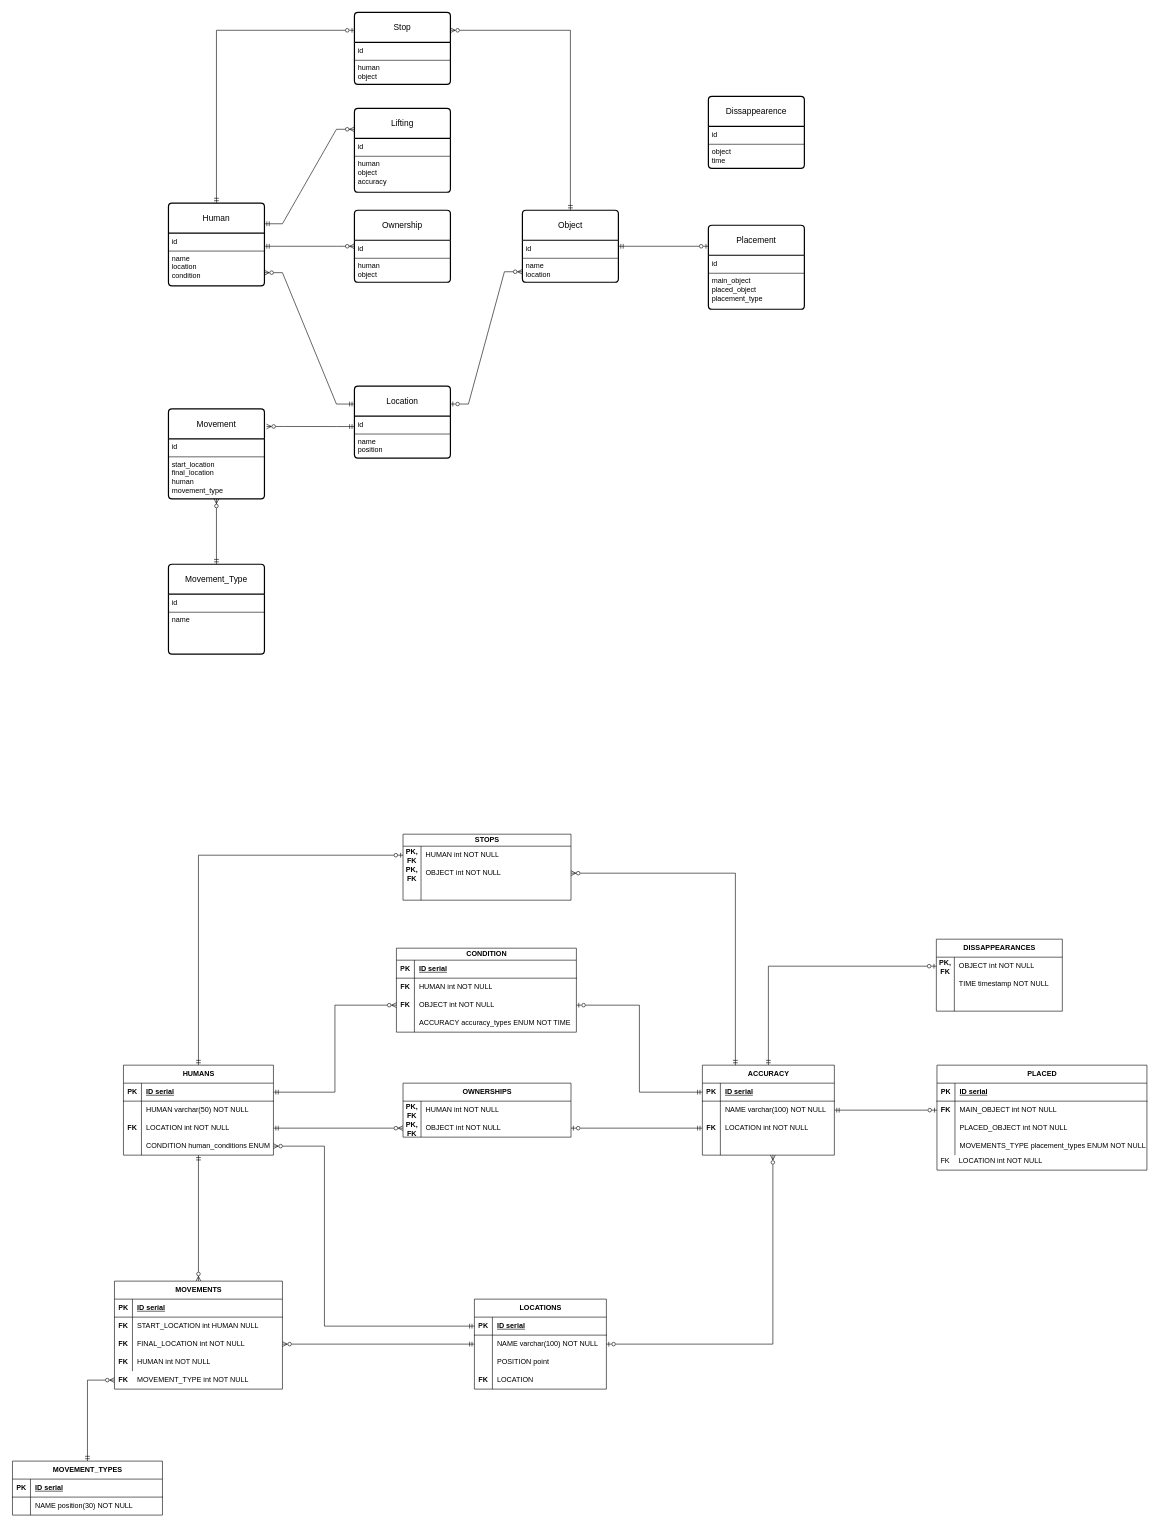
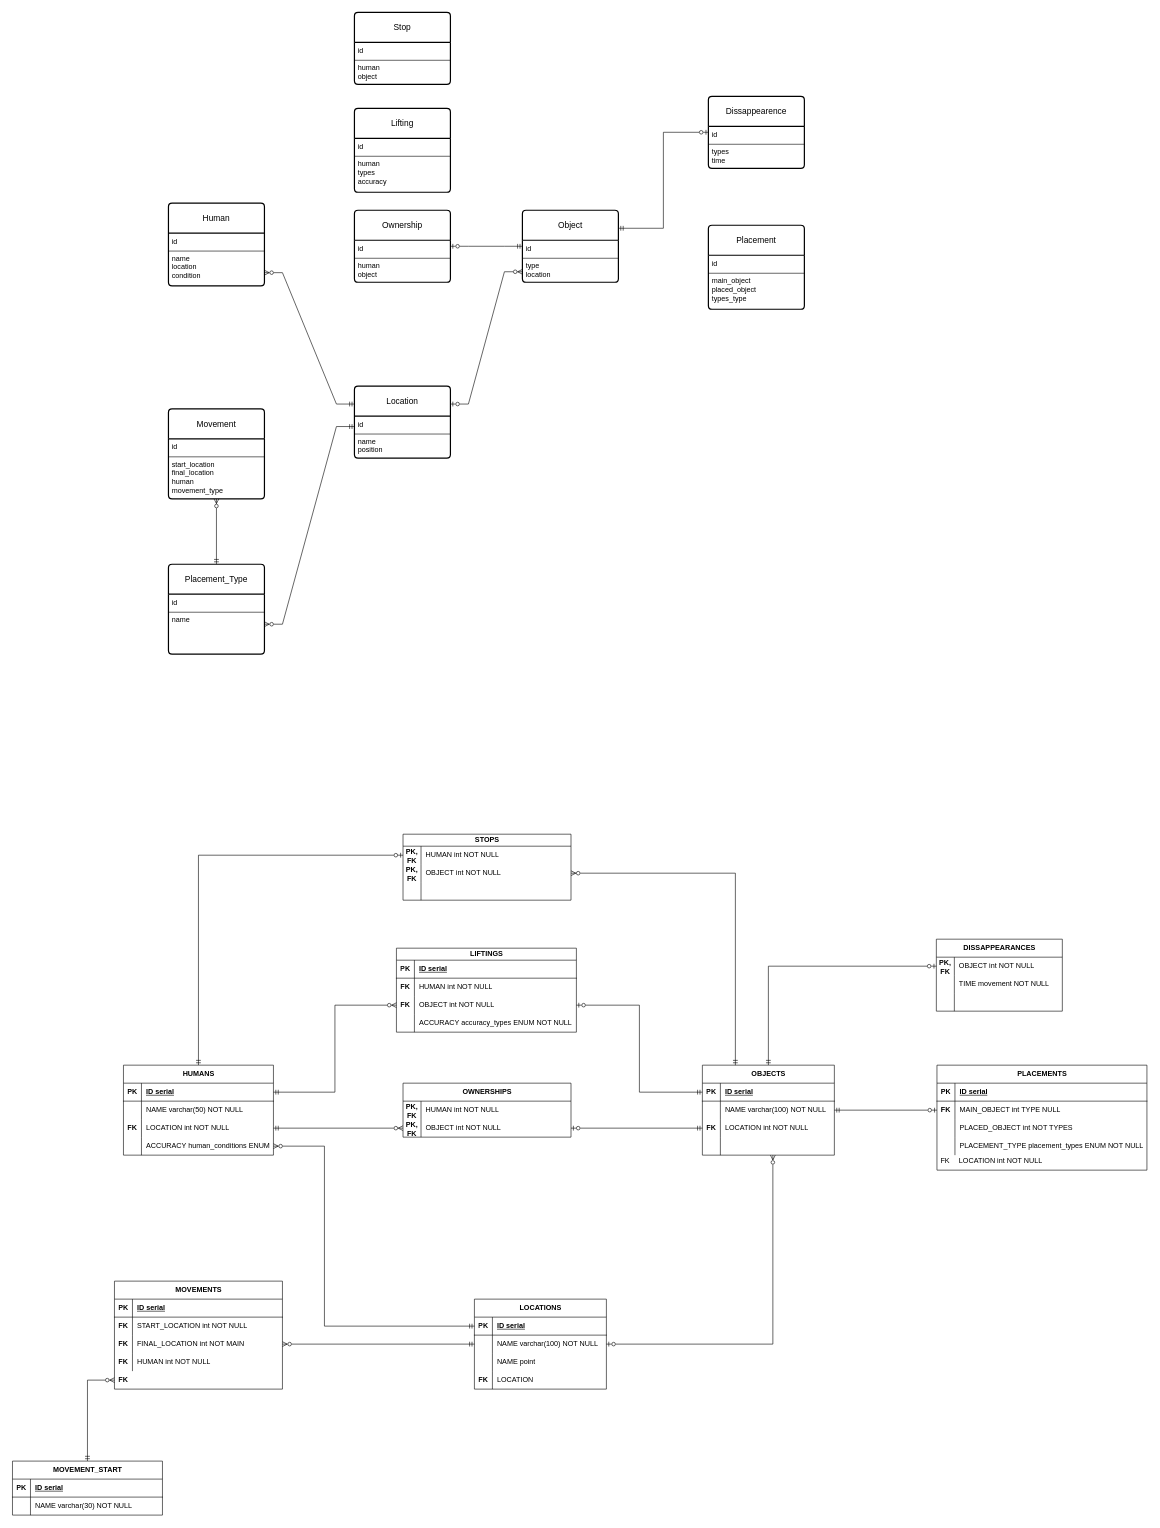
edge "Stop" -- "Human": removed
edge "Stop" -- "Object": removed
node "id object time": label "id object time" -> "id types time"
node "id human object accuracy": label "id human object accuracy" -> "id human types accuracy"
edge "Lifting" -- "Human": removed
edge "Dissappearence" -- "Object": added
edge "Ownership" -- "id name location condition": removed
edge "Ownership" -- "Object": added
edge "Object" -- "Placement": removed
node "id name location": label "id name location" -> "id type location"
node "id main_object placed_object placement_type": label "id main_object placed_object placement_type" -> "id main_object placed_object types_type"
edge "id name position" -- "Movement": now "id name position" -- "id name"
node "Movement_Type": label "Movement_Type" -> "Placement_Type"
node "CONDITION": label "CONDITION" -> "LIFTINGS"
node "TIME timestamp NOT NULL": label "TIME timestamp NOT NULL" -> "TIME movement NOT NULL"
node "ACCURACY accuracy_types ENUM NOT TIME": label "ACCURACY accuracy_types ENUM NOT TIME" -> "ACCURACY accuracy_types ENUM NOT NULL"
node "ACCURACY": label "ACCURACY" -> "OBJECTS"
node "PLACED": label "PLACED" -> "PLACEMENTS"
node "HUMAN varchar(50) NOT NULL": label "HUMAN varchar(50) NOT NULL" -> "NAME varchar(50) NOT NULL"
node "MAIN_OBJECT int NOT NULL": label "MAIN_OBJECT int NOT NULL" -> "MAIN_OBJECT int TYPE NULL"
node "PLACED_OBJECT int NOT NULL": label "PLACED_OBJECT int NOT NULL" -> "PLACED_OBJECT int NOT TYPES"
node "CONDITION human_conditions ENUM": label "CONDITION human_conditions ENUM" -> "ACCURACY human_conditions ENUM"
node "MOVEMENTS_TYPE placement_types ENUM NOT NULL": label "MOVEMENTS_TYPE placement_types ENUM NOT NULL" -> "PLACEMENT_TYPE placement_types ENUM NOT NULL"
edge "HUMANS" -- "MOVEMENTS": removed
node "START_LOCATION int HUMAN NULL": label "START_LOCATION int HUMAN NULL" -> "START_LOCATION int NOT NULL"
node "FINAL_LOCATION int NOT NULL": label "FINAL_LOCATION int NOT NULL" -> "FINAL_LOCATION int NOT MAIN"
node "POSITION point": label "POSITION point" -> "NAME point"
node "MOVEMENT_TYPE int NOT NULL": removed
node "MOVEMENT_TYPES": label "MOVEMENT_TYPES" -> "MOVEMENT_START"
node "NAME position(30) NOT NULL": label "NAME position(30) NOT NULL" -> "NAME varchar(30) NOT NULL"
